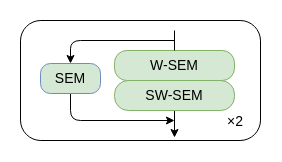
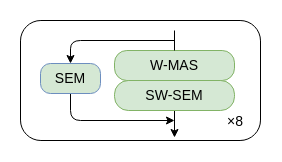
node "W-SEM": label "W-SEM" -> "W-MAS"
node "×2": label "×2" -> "×8"
